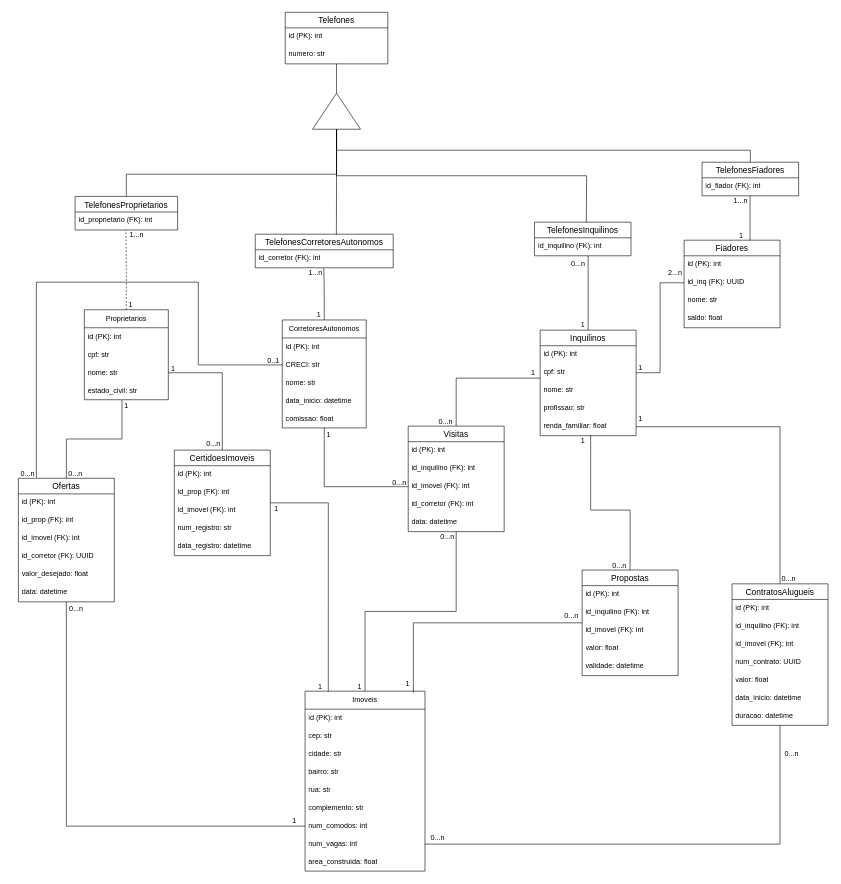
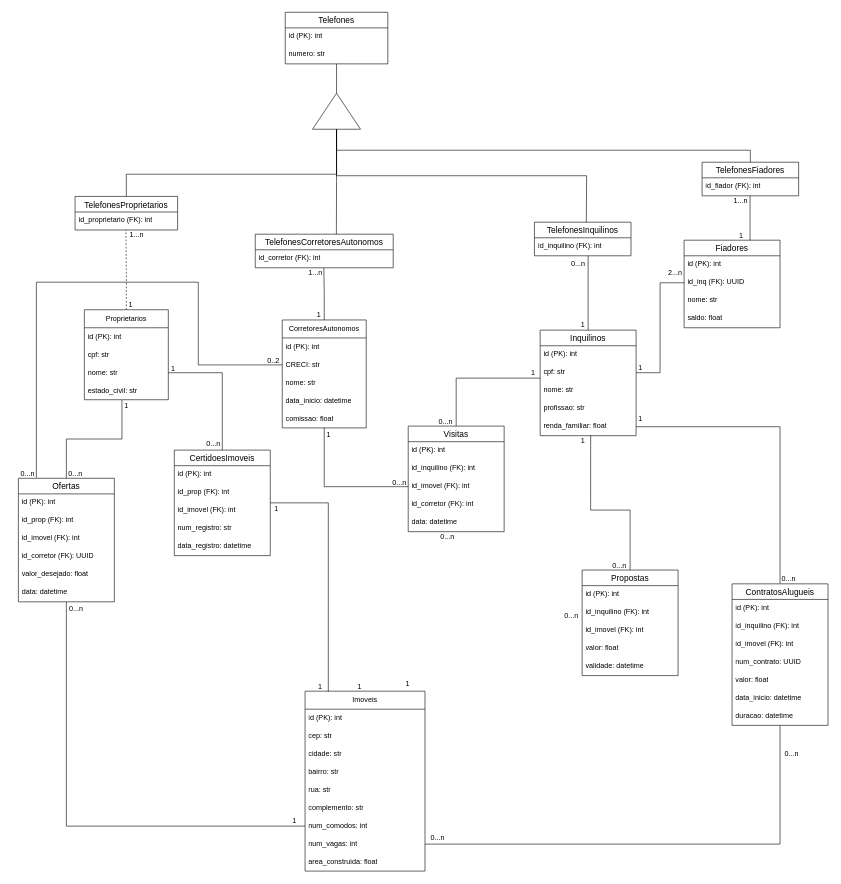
node "0..1": label "0..1" -> "0..2"
edge "Visitas" -- "Imoveis": removed
edge "Propostas" -- "Imoveis": removed
